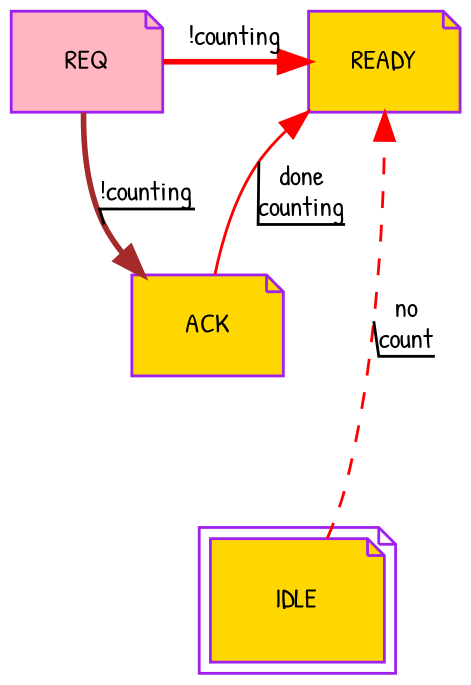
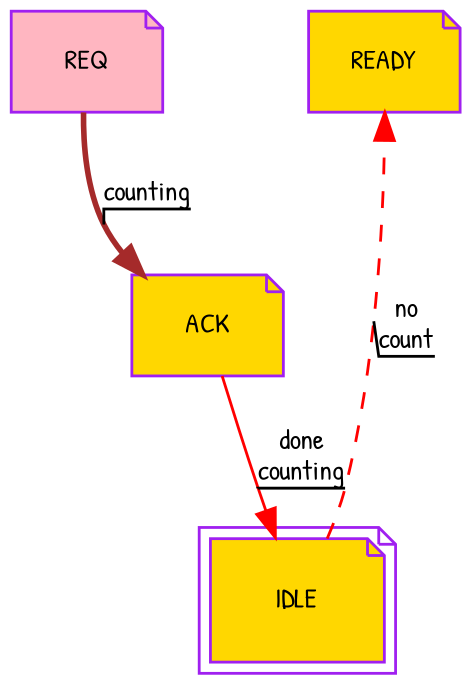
edge "REQ" -> "READY": removed, label "!counting"
edge "REQ" -> "ACK": label "!counting" -> "counting"
edge "ACK" -> "READY": now "ACK" -> "IDLE"
